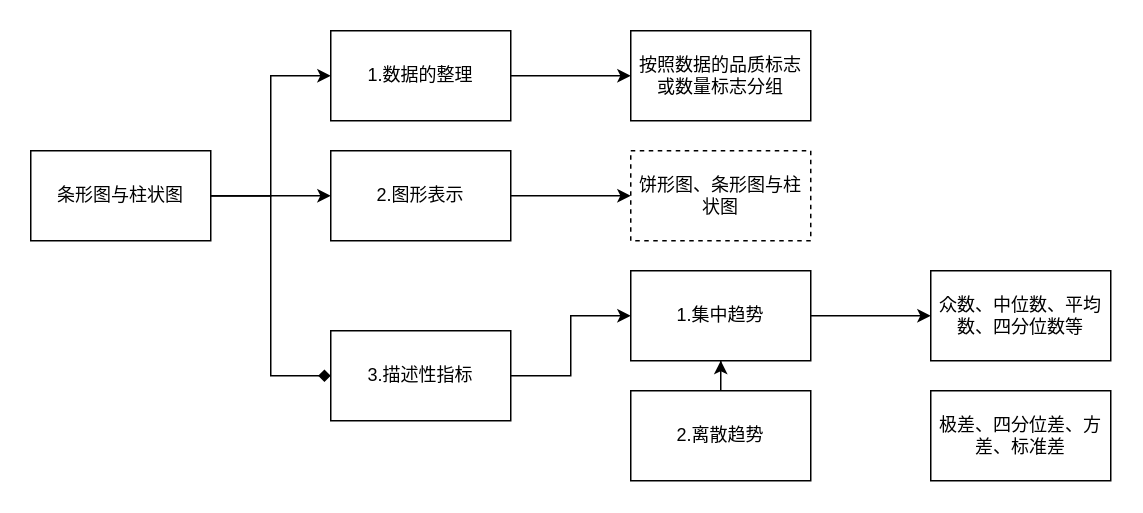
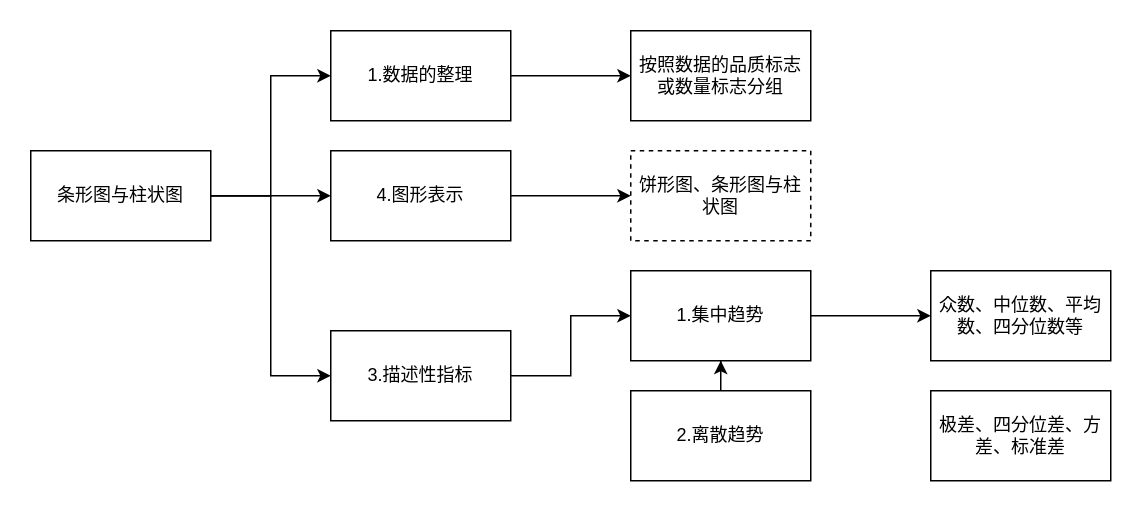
node "2.图形表示": label "2.图形表示" -> "4.图形表示"
edge "条形图与柱状图" -> "3.描述性指标": arrowhead diamond -> classic
